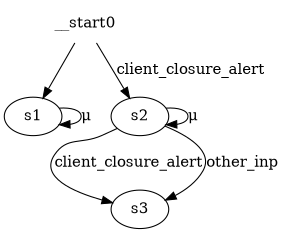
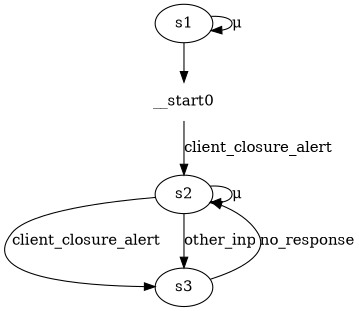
edge "__start0" -> "s1": reversed
edge "s3" -> "s2": added, label "no_response"
